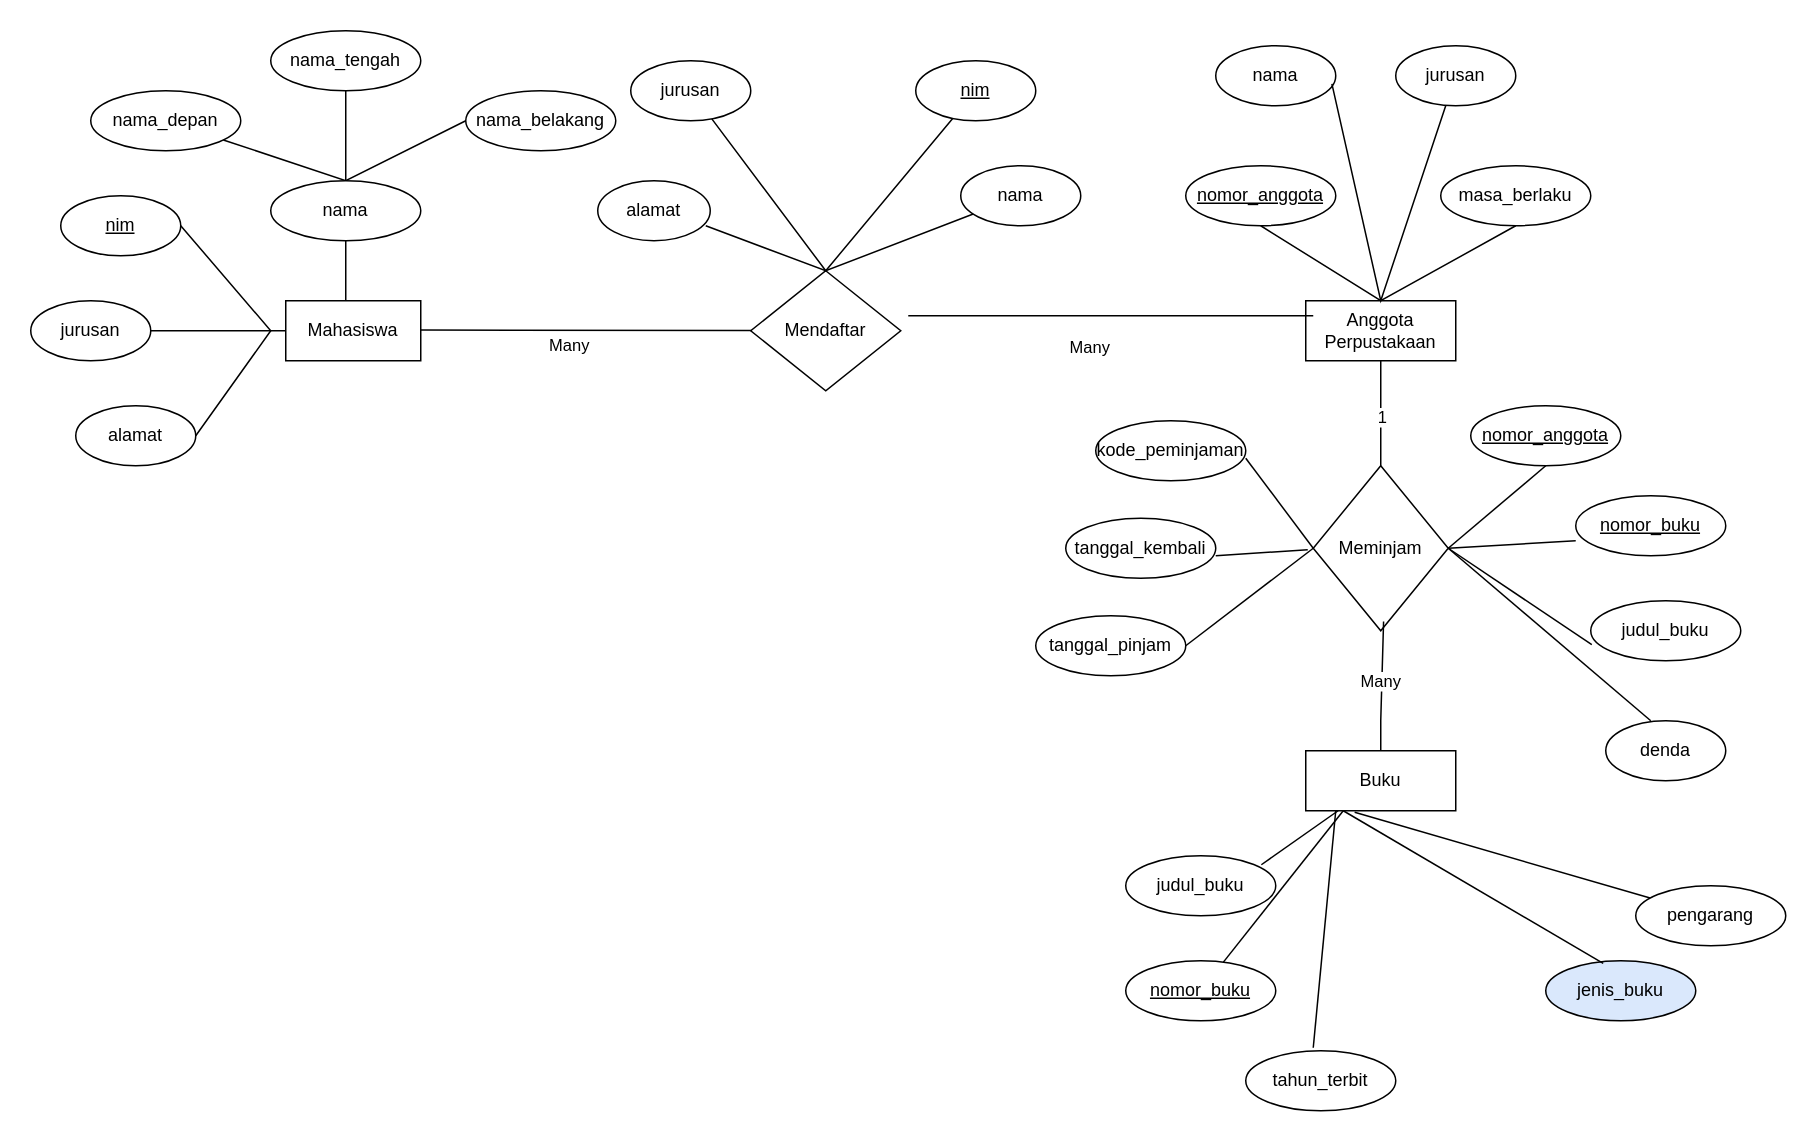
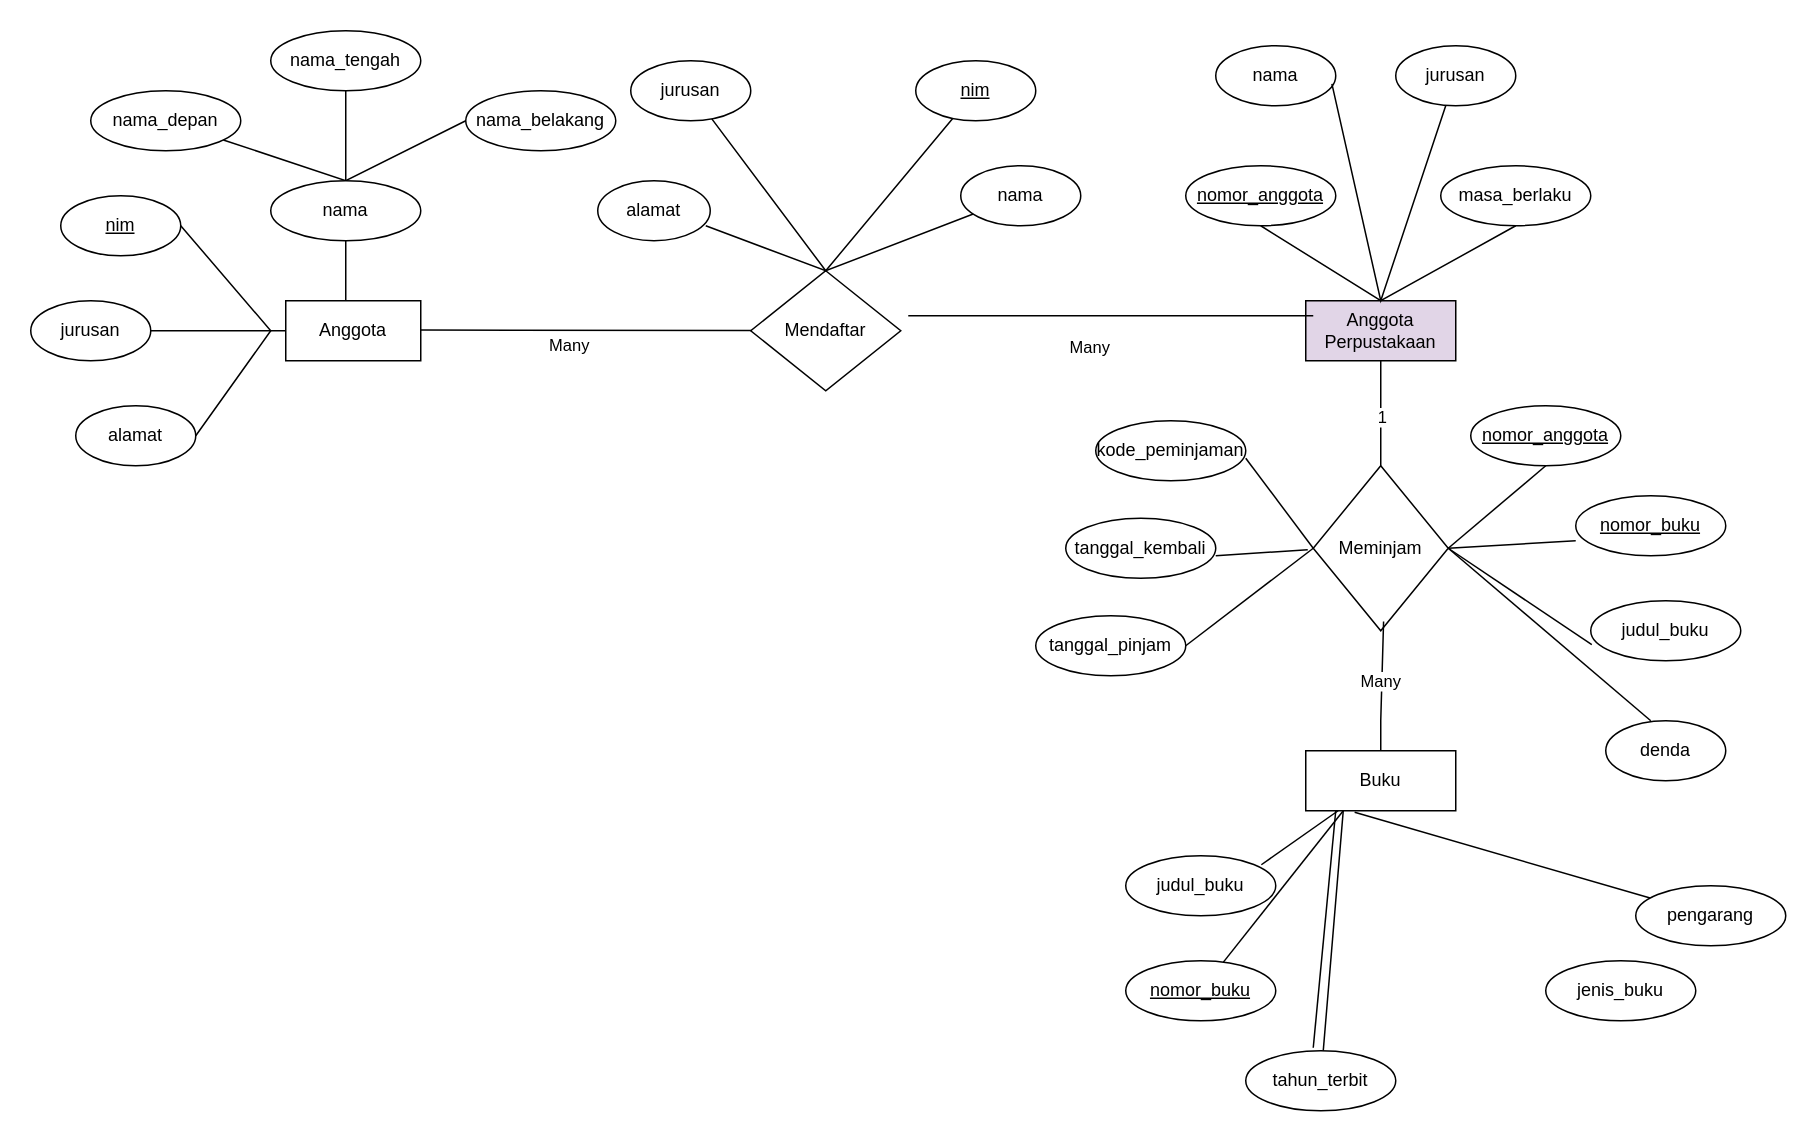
node "Mahasiswa": label "Mahasiswa" -> "Anggota"
node "Anggota Perpustakaan": fillcolor #ffffff -> #e1d5e7
edge "Buku" -- "jenis_buku": now "Buku" -- "tahun_terbit"
node "jenis_buku": fillcolor #dae8fc -> #ffffff
